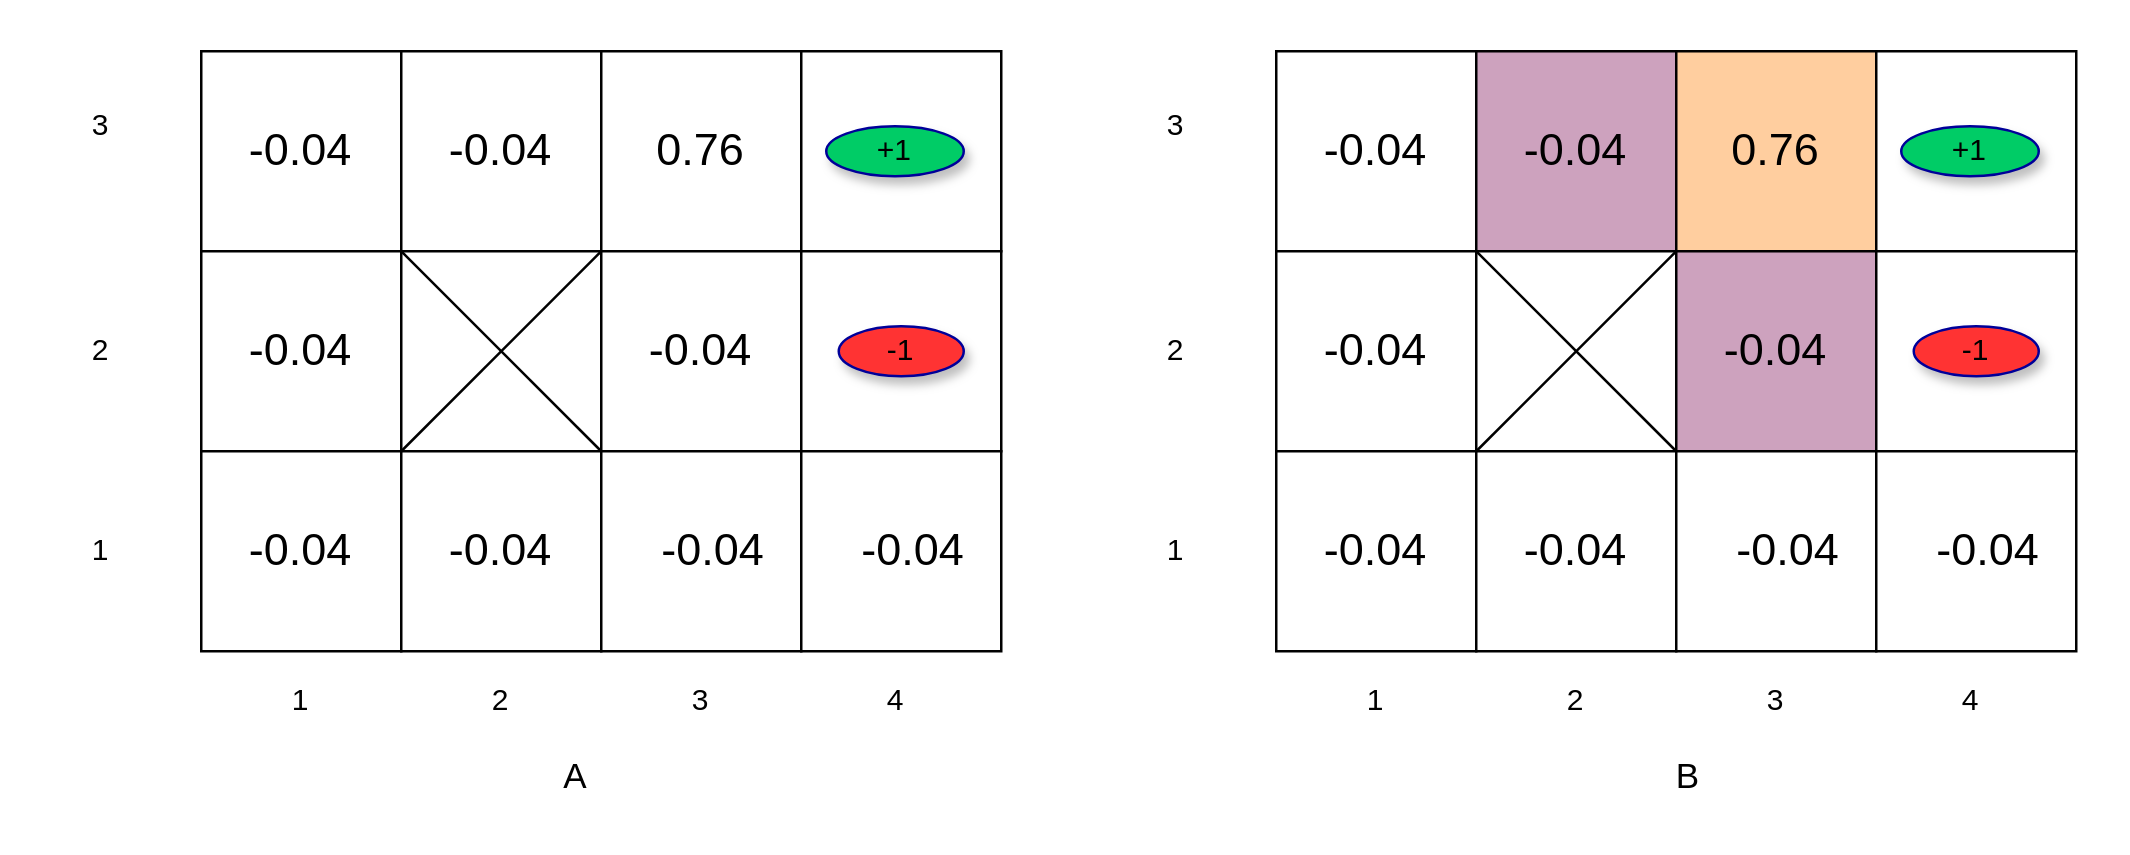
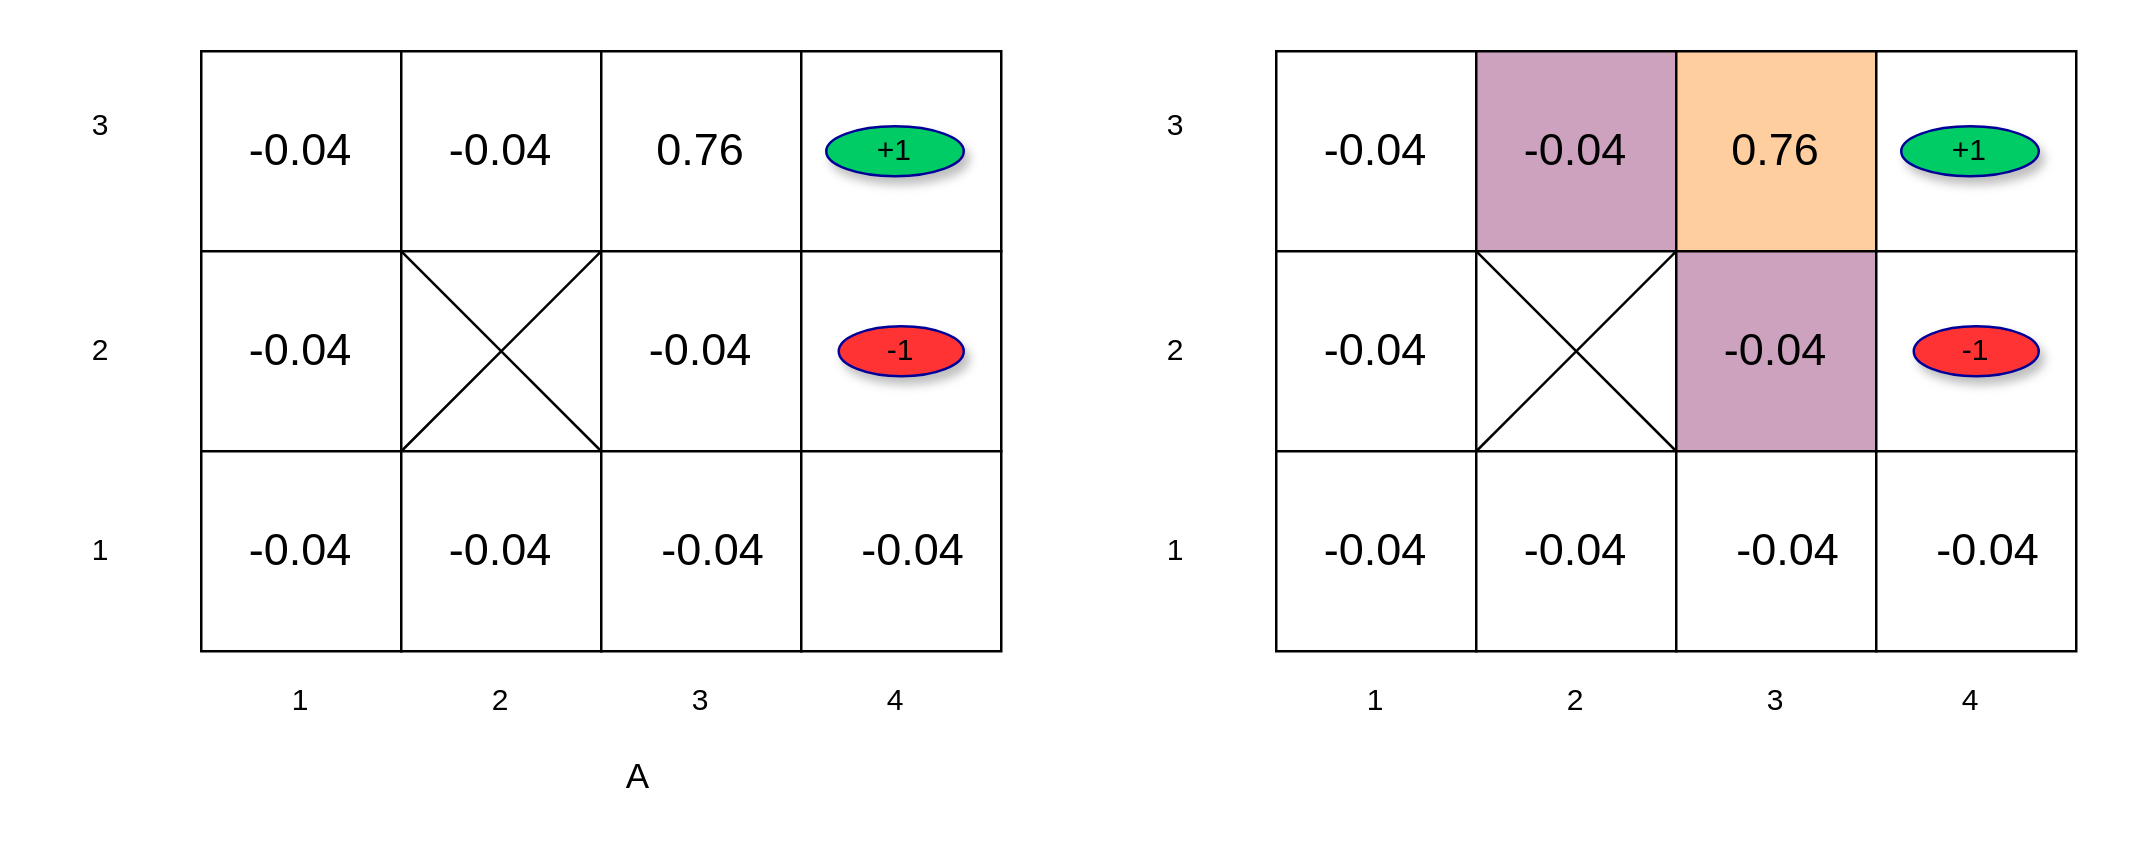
node "A": moved (576, 776) -> (639, 776)
node "B": removed
